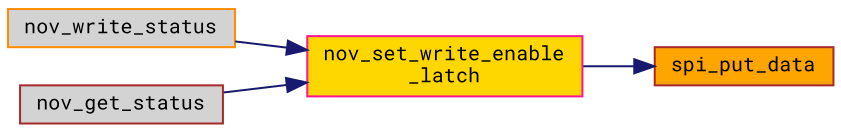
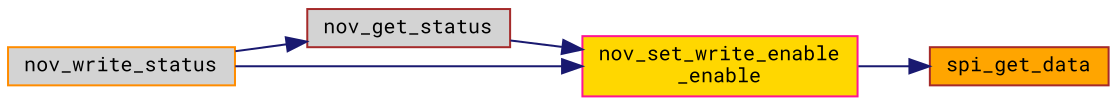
edge "nov_write_status" -> "nov_get_status": added
node "nov_set_write_enable _latch": label "nov_set_write_enable _latch" -> "nov_set_write_enable _enable"
node "spi_put_data": label "spi_put_data" -> "spi_get_data"
